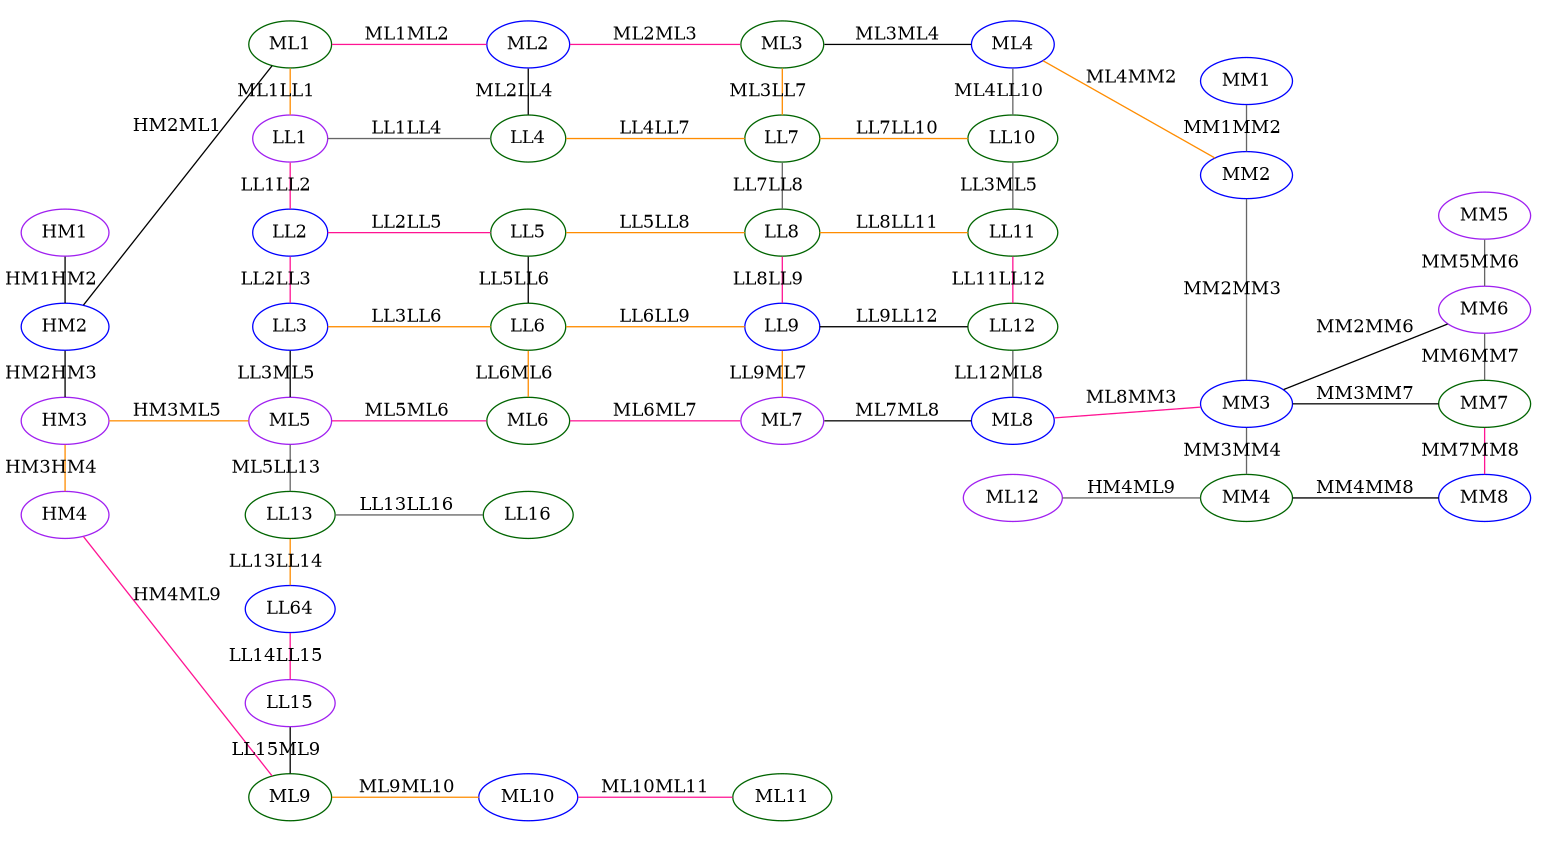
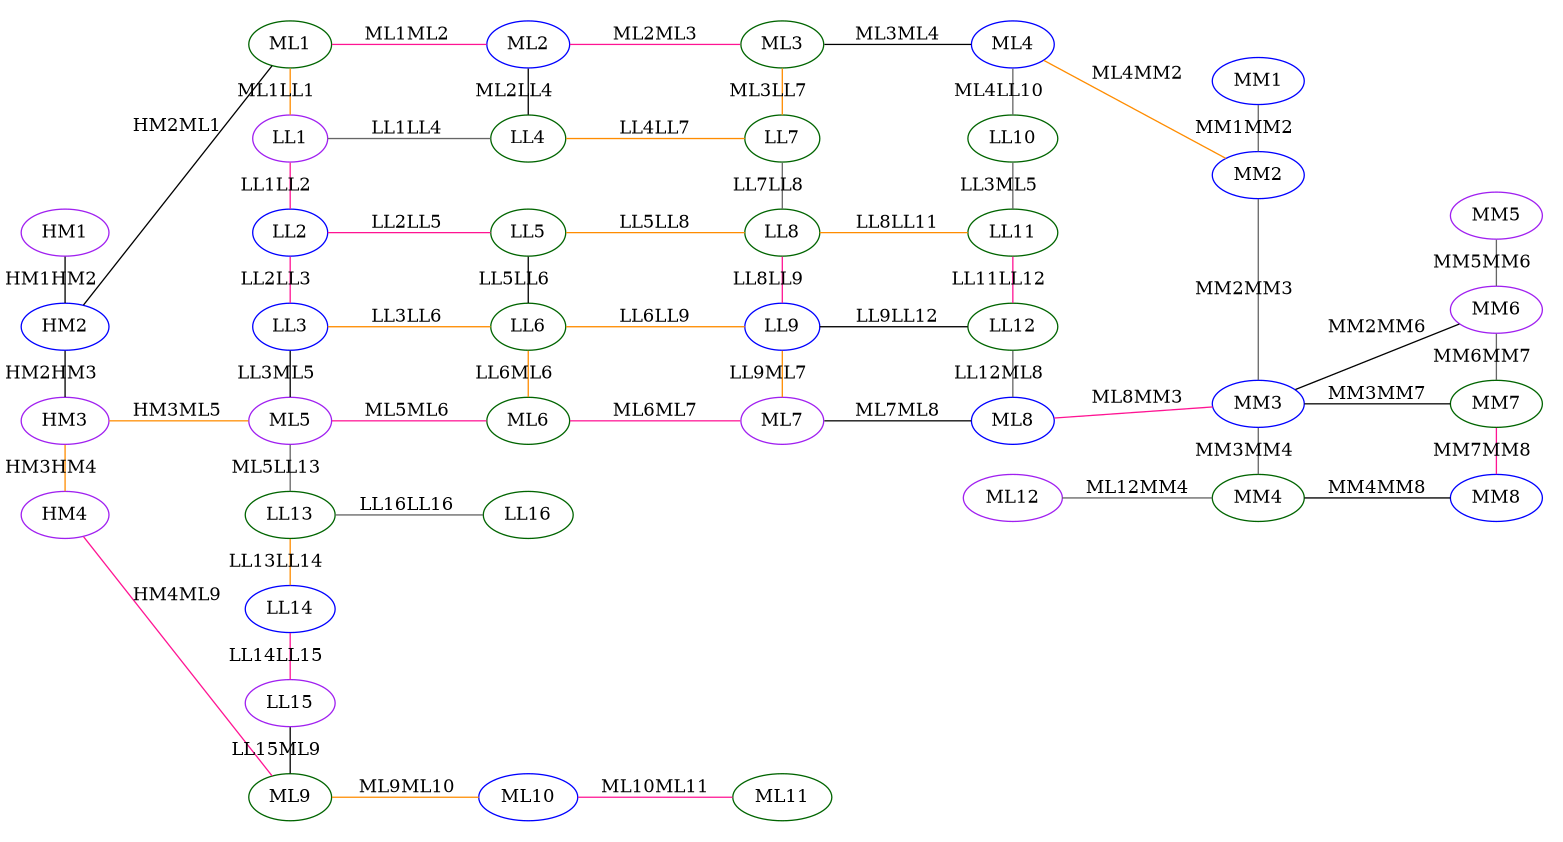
edge "LL7" -- "LL10": removed, label "LL7LL10"
edge "ML12" -- "MM4": label "HM4ML9" -> "ML12MM4"
edge "LL13" -- "LL16": label "LL13LL16" -> "LL16LL16"
node "LL64": label "LL64" -> "LL14"
